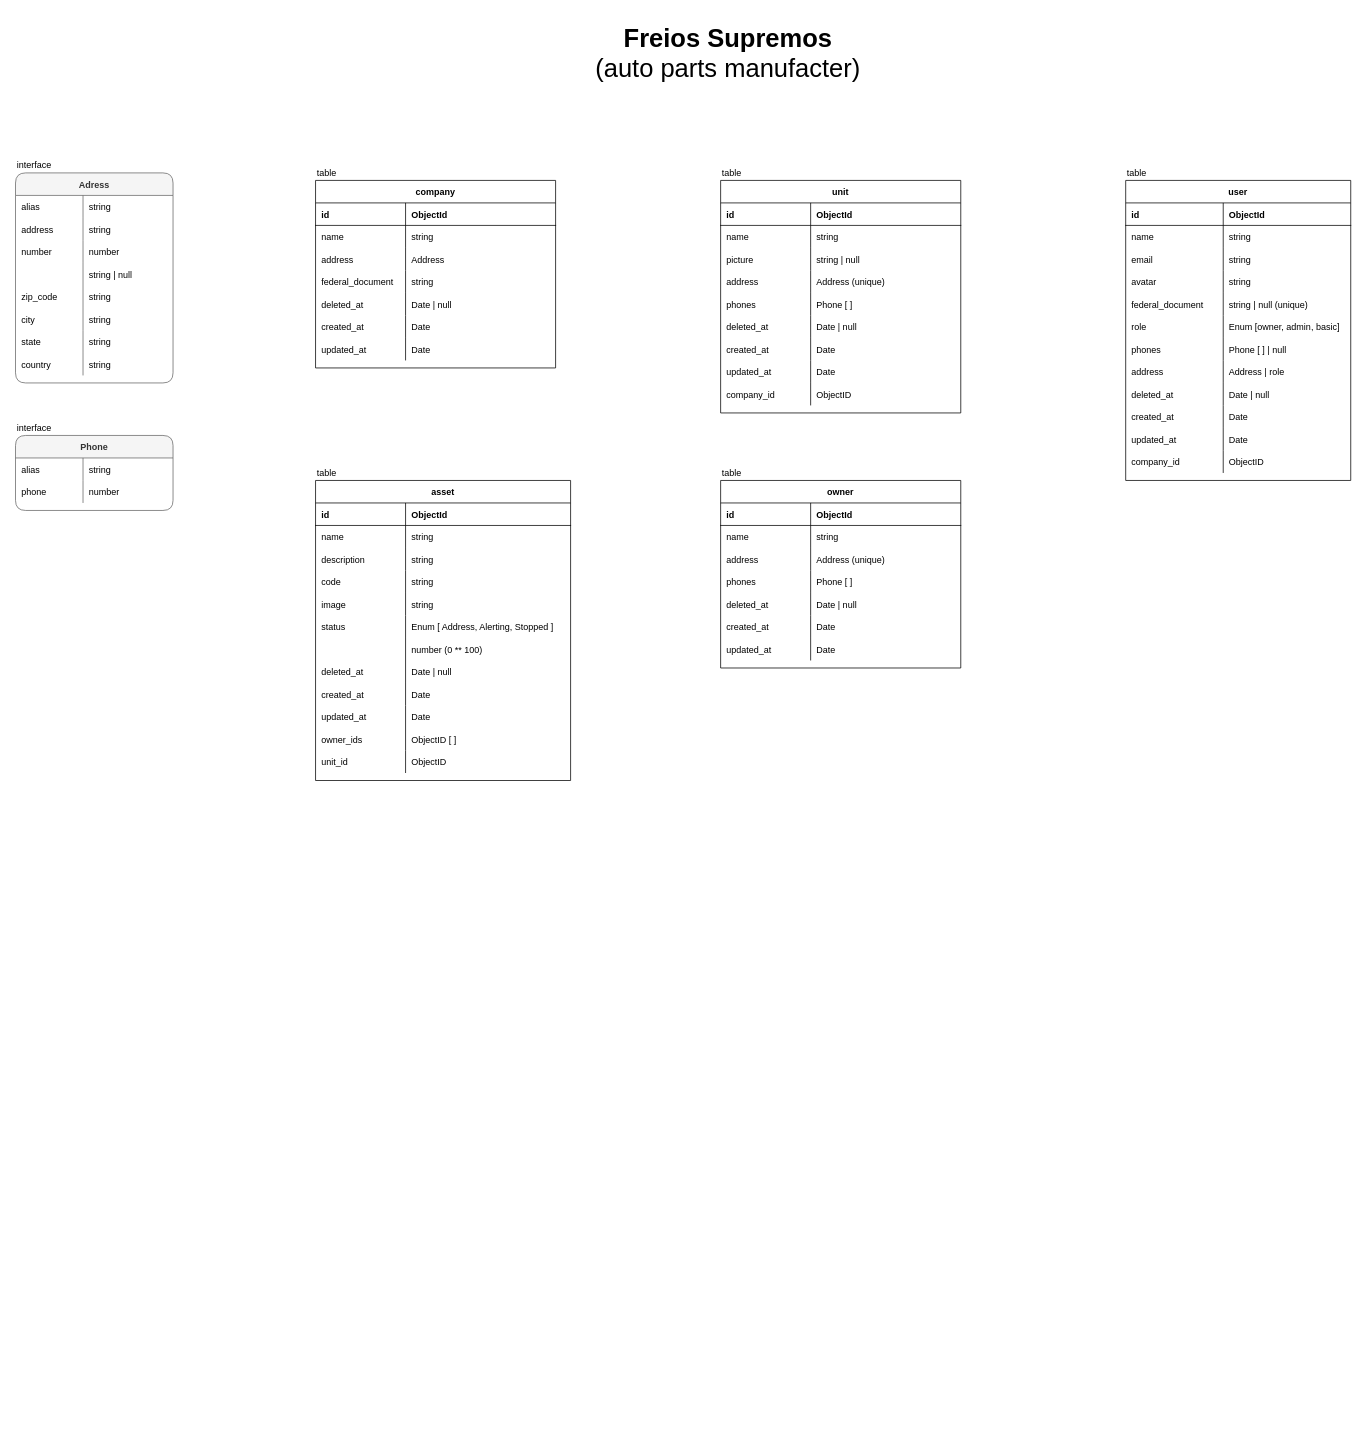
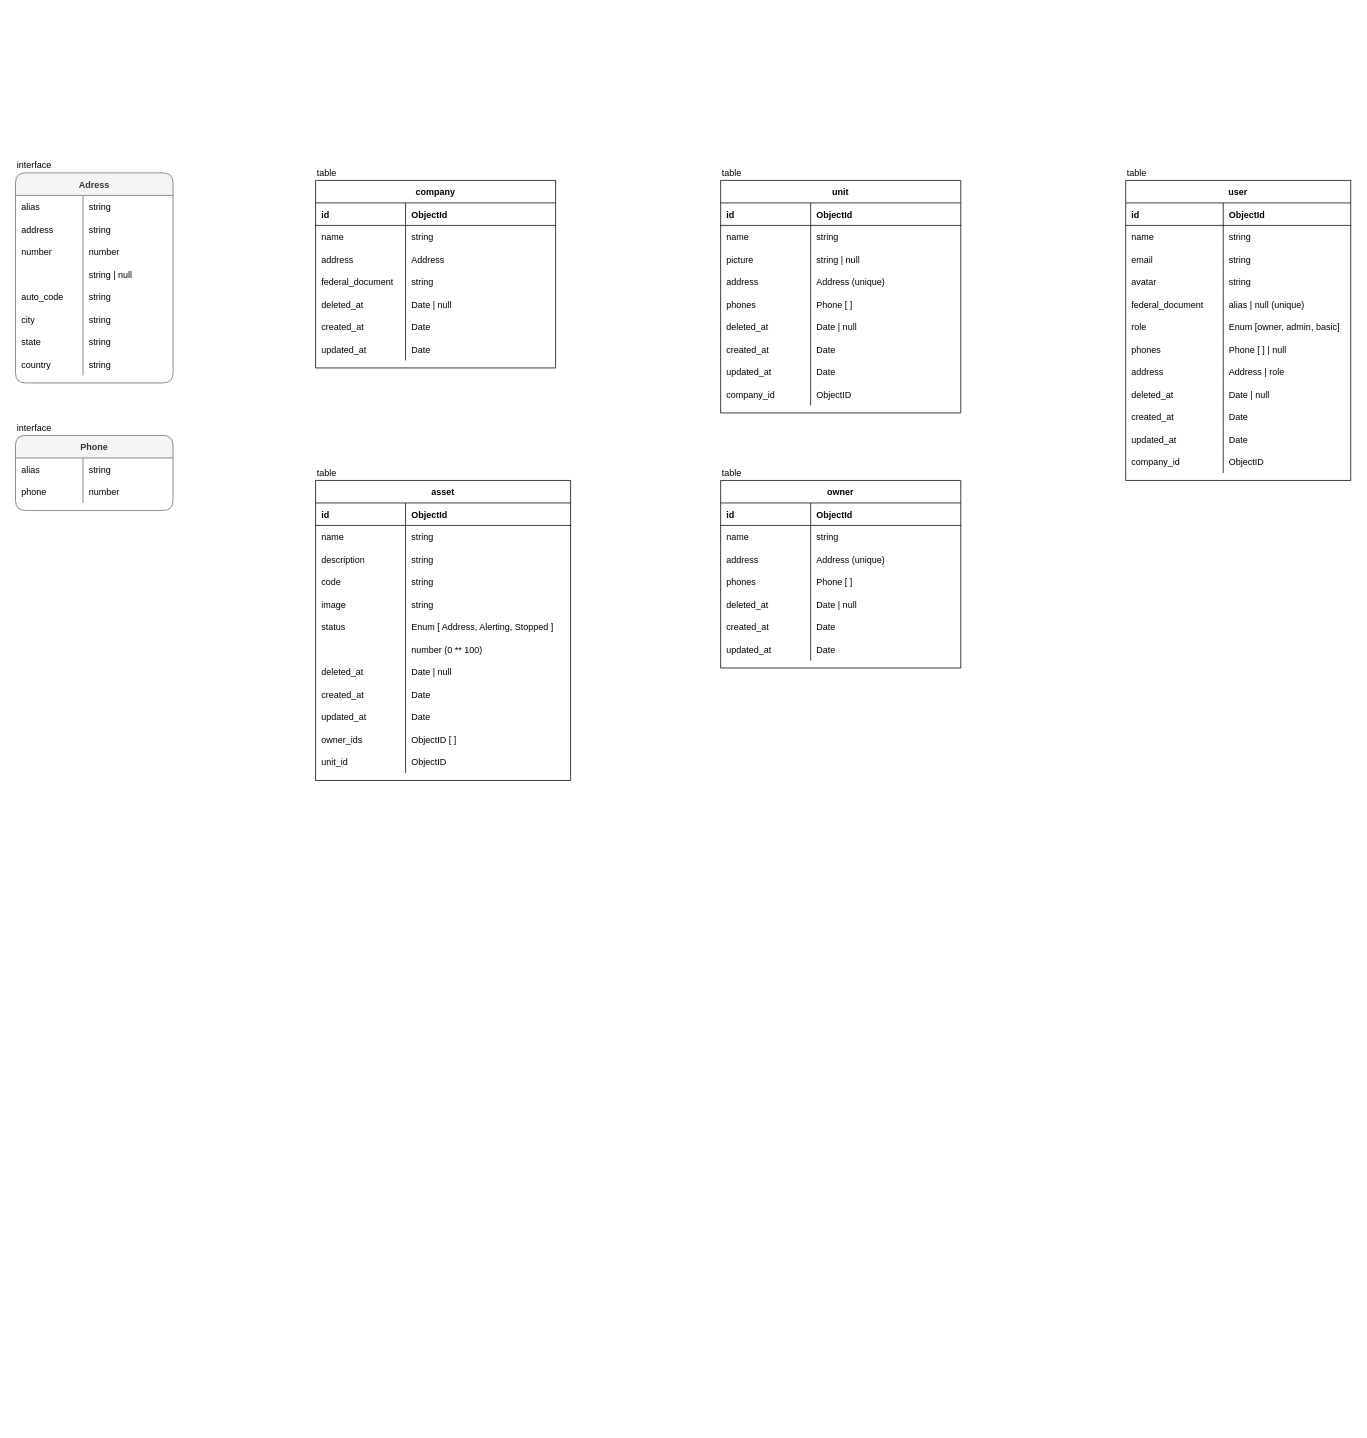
node "Freios Supremos (auto parts manufacter)": removed
node "zip_code": label "zip_code" -> "auto_code"
node "string | null (unique)": label "string | null (unique)" -> "alias | null (unique)"
